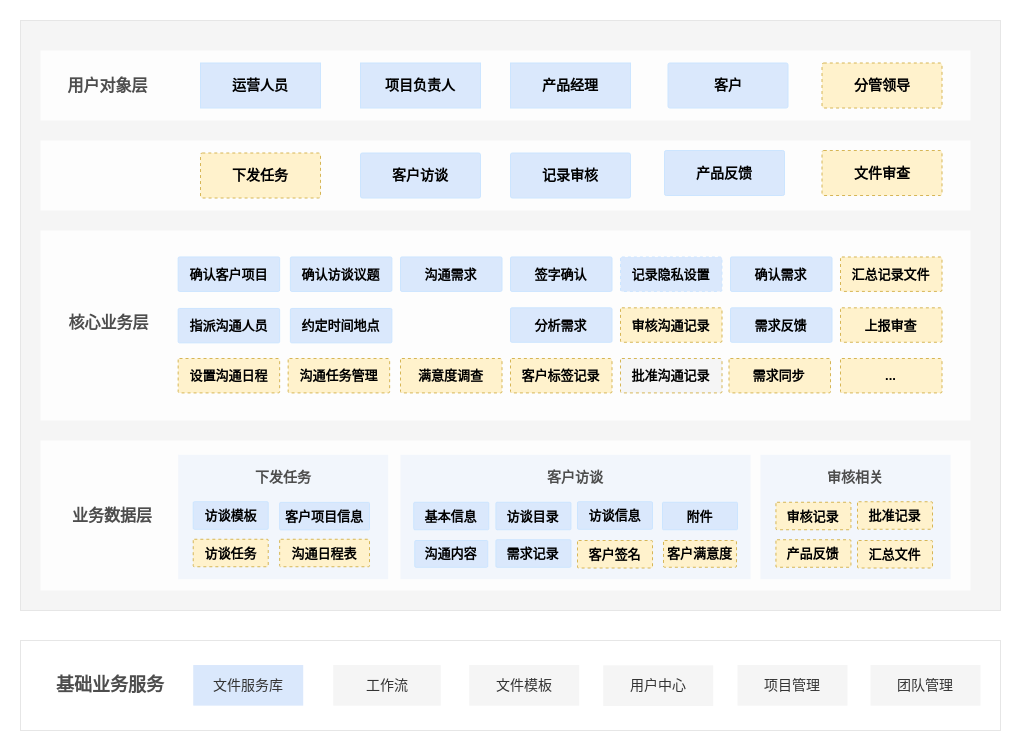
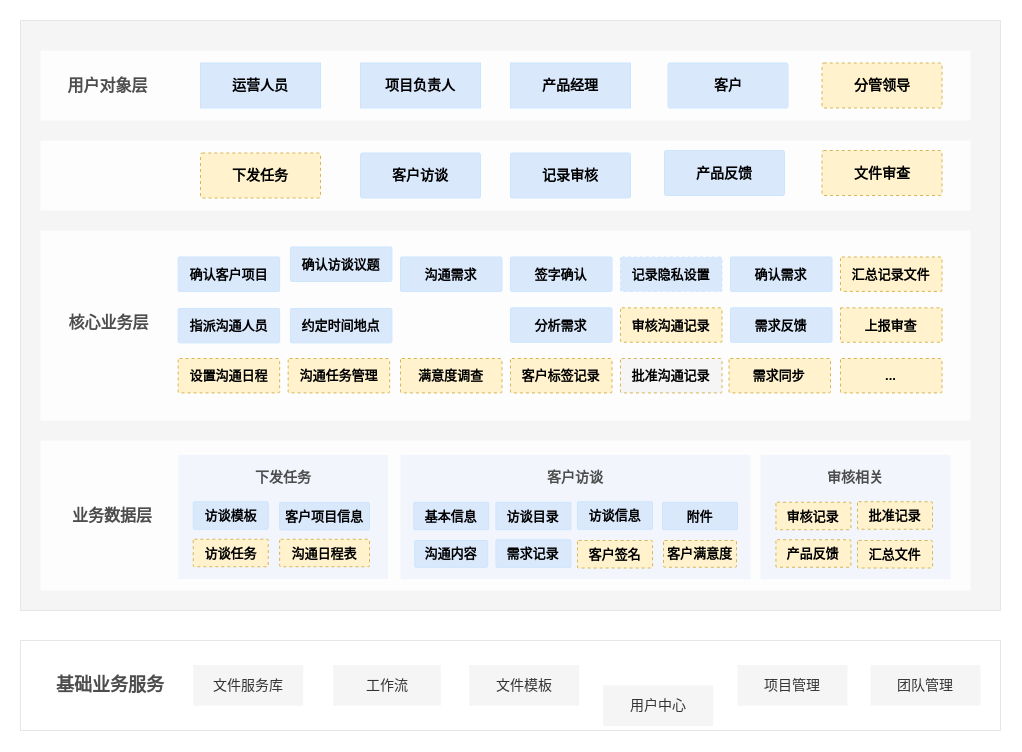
node "确认访谈议题": moved (341, 274) -> (341, 264)
node "上报审查": shape rounded rectangle -> rectangle
node "文件服务库": fillcolor #dae8fc -> #f5f5f5
node "用户中心": moved (658, 686) -> (658, 706)
